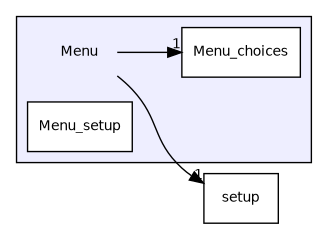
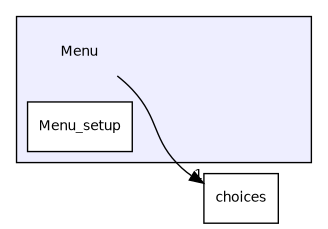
node "Menu_choices": removed
node "setup": label "setup" -> "choices"
